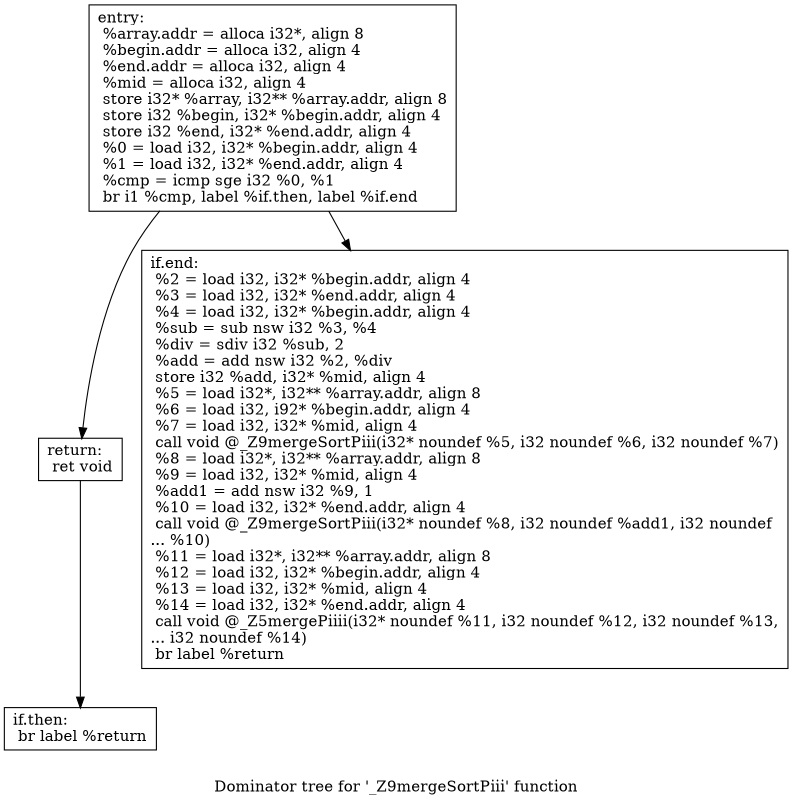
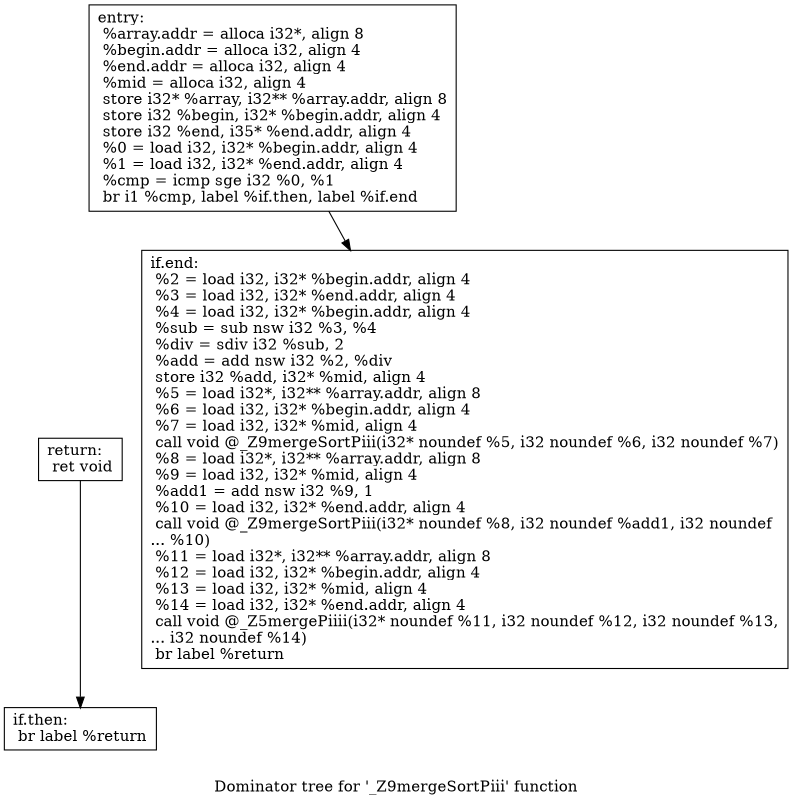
node "entry:": text "store i32 %end, i32* %end.addr, align 4" -> "store i32 %end, i35* %end.addr, align 4"
edge "entry:" -> "return:": removed
node "if.end:": text "%6 = load i32, i92* %begin.addr, align 4" -> "%6 = load i32, i32* %begin.addr, align 4"
